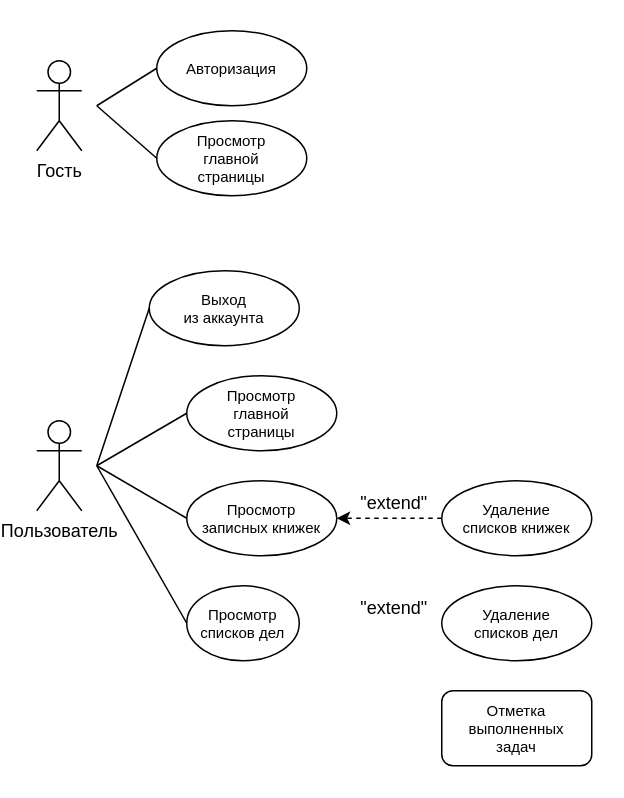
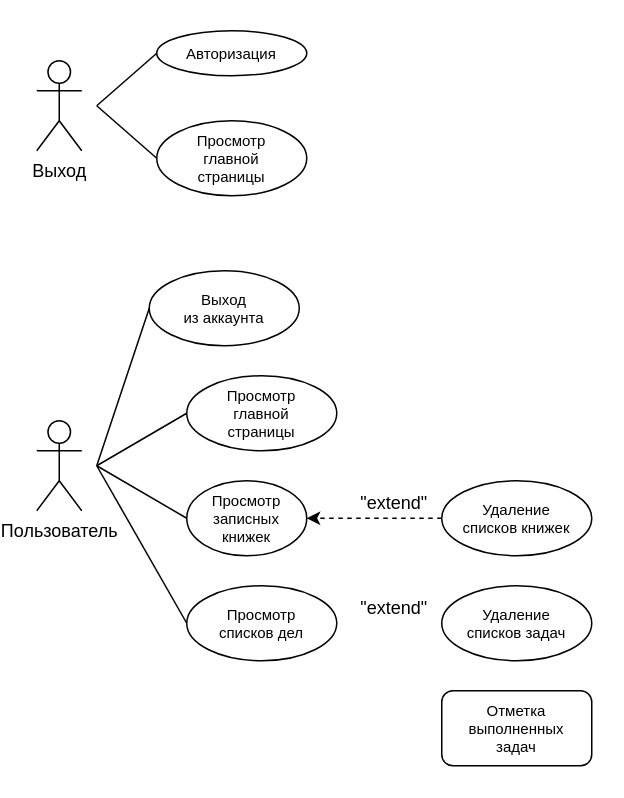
node "Авторизация": size 150x75 -> 150x45
node "Гость": label "Гость" -> "Выход"
node "Просмотр записных книжек": size 150x75 -> 120x75
node "Просмотр списков дел": size 113x75 -> 150x75
node "Удаление списков дел": label "Удаление списков дел" -> "Удаление списков задач"
